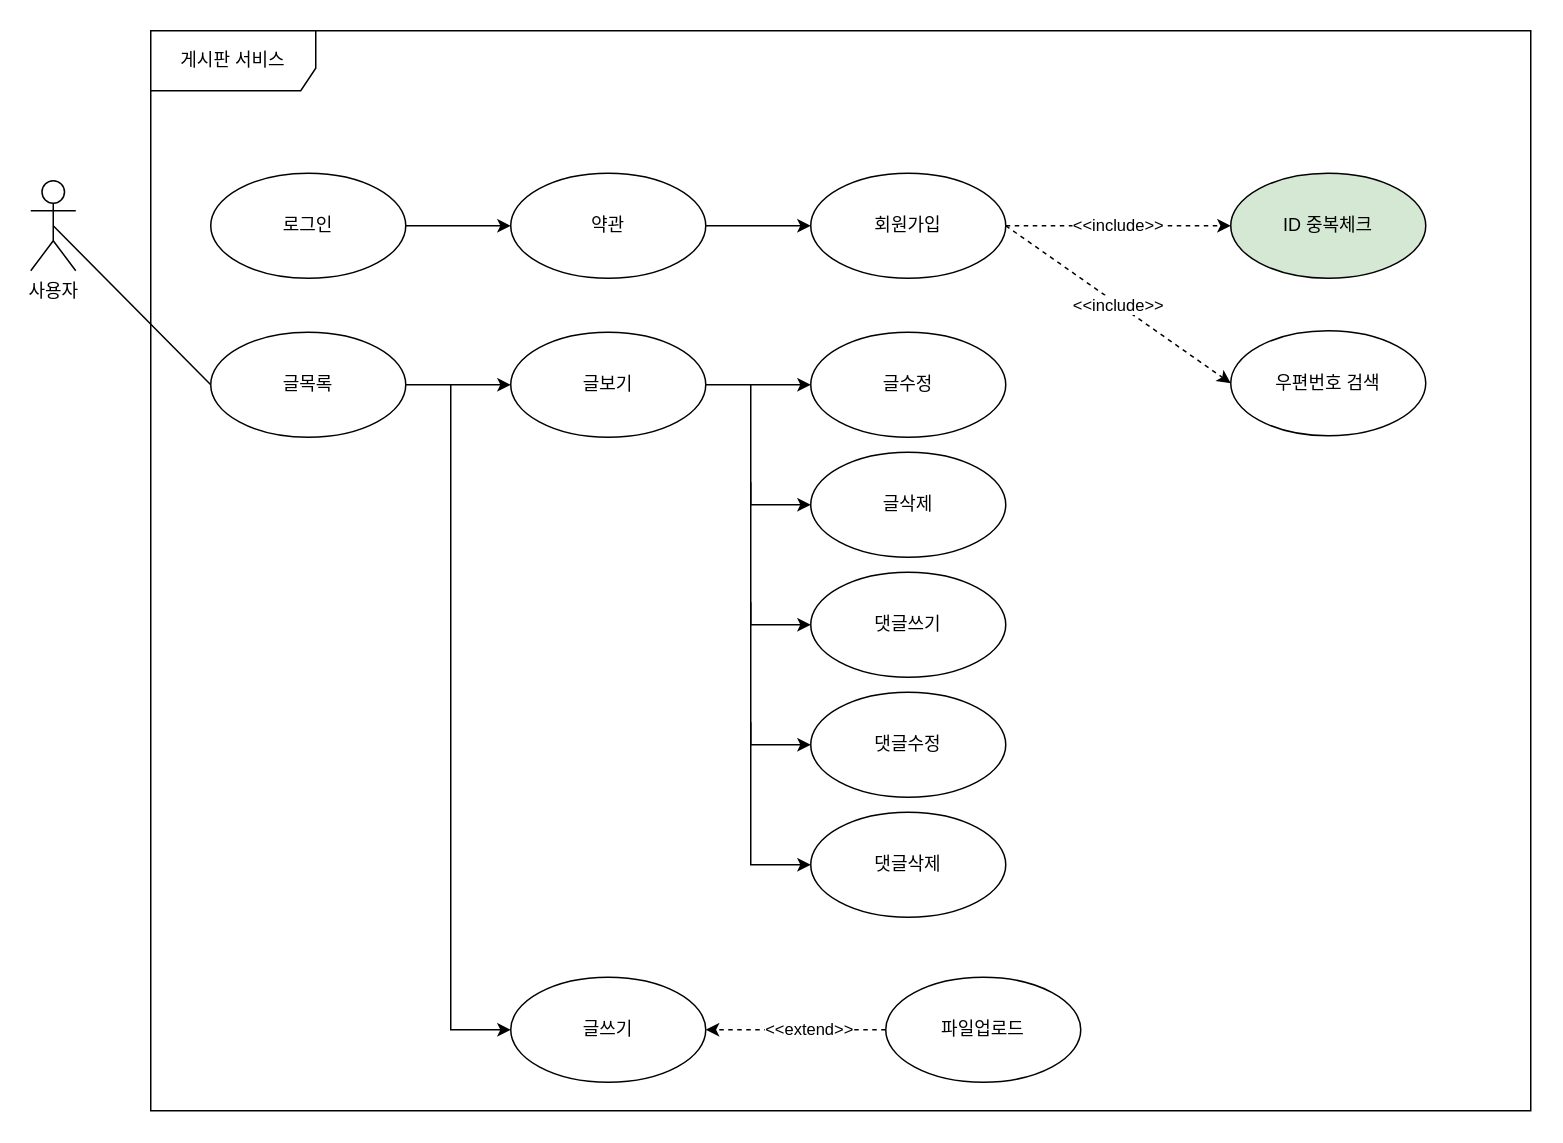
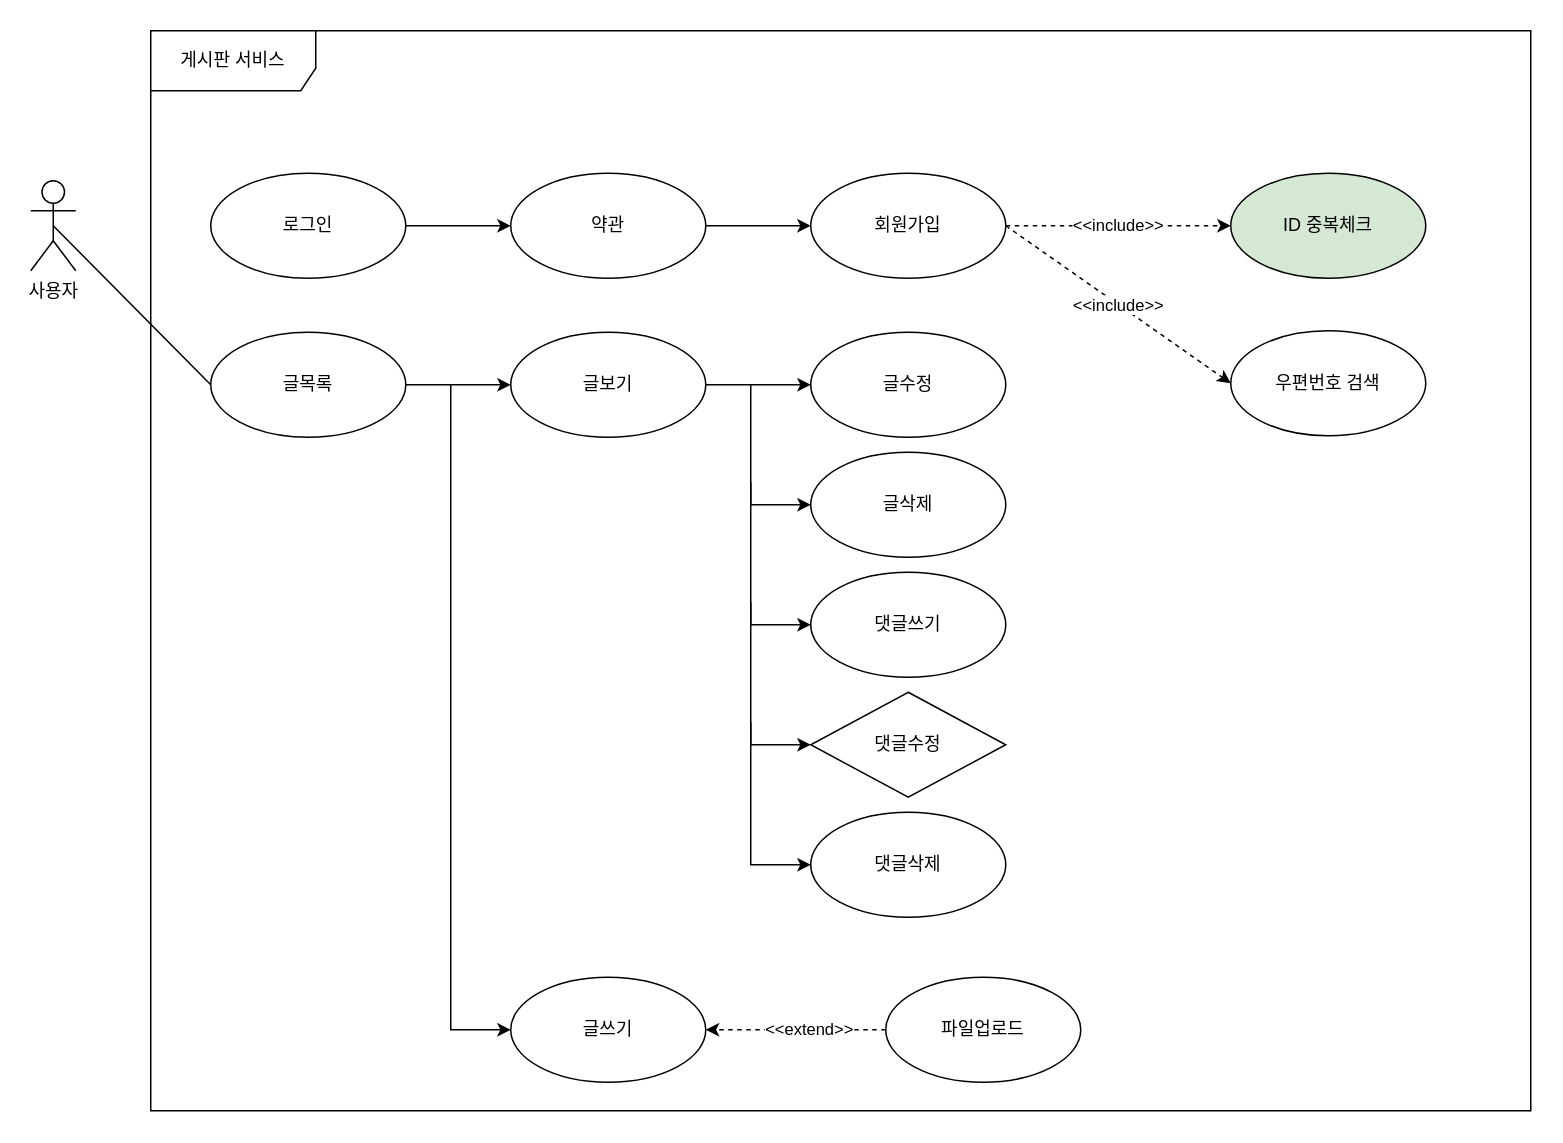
node "댓글수정": shape ellipse -> diamond
